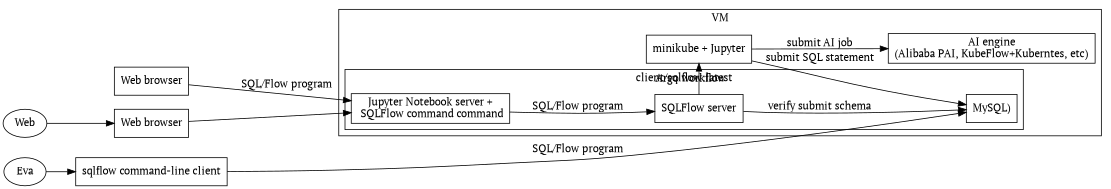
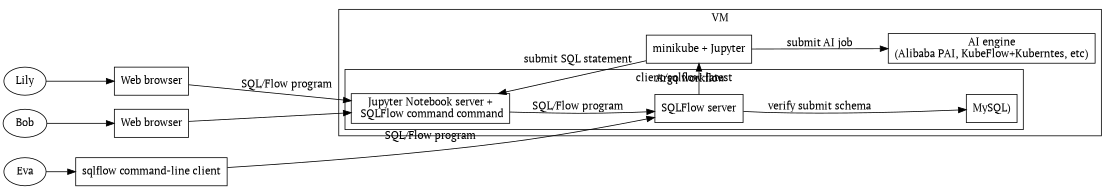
node "Lily": added
edge "minikube + Jupyter" -> "MySQL)": now "minikube + Jupyter" -> "Jupyter Notebook server + SQLFlow command command"
node "Web": label "Web" -> "Bob"
edge "sqlflow command-line client" -> "MySQL)": now "sqlflow command-line client" -> "SQLFlow server"
